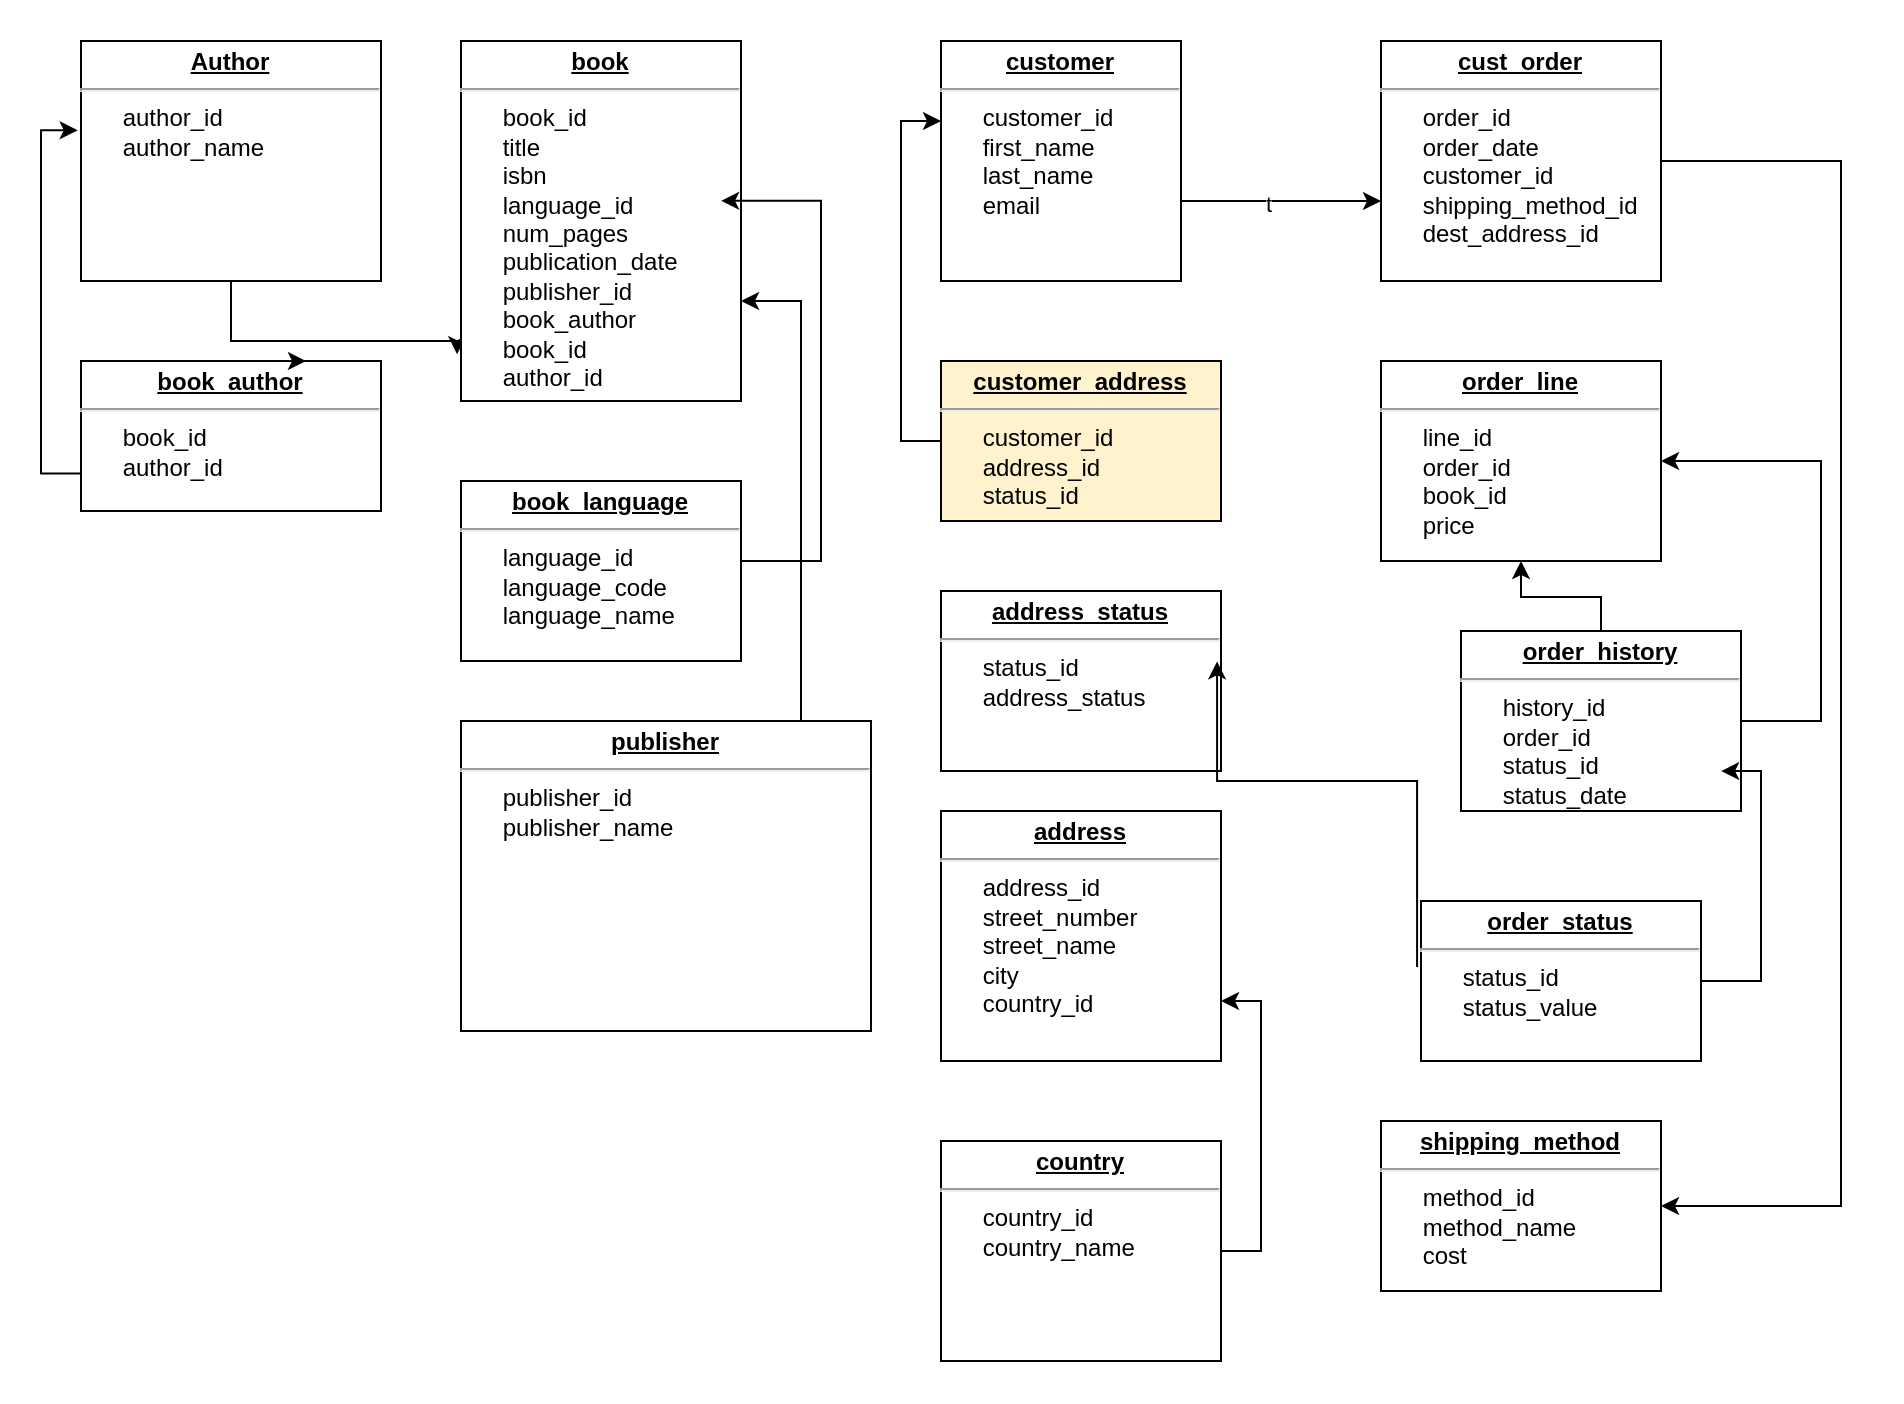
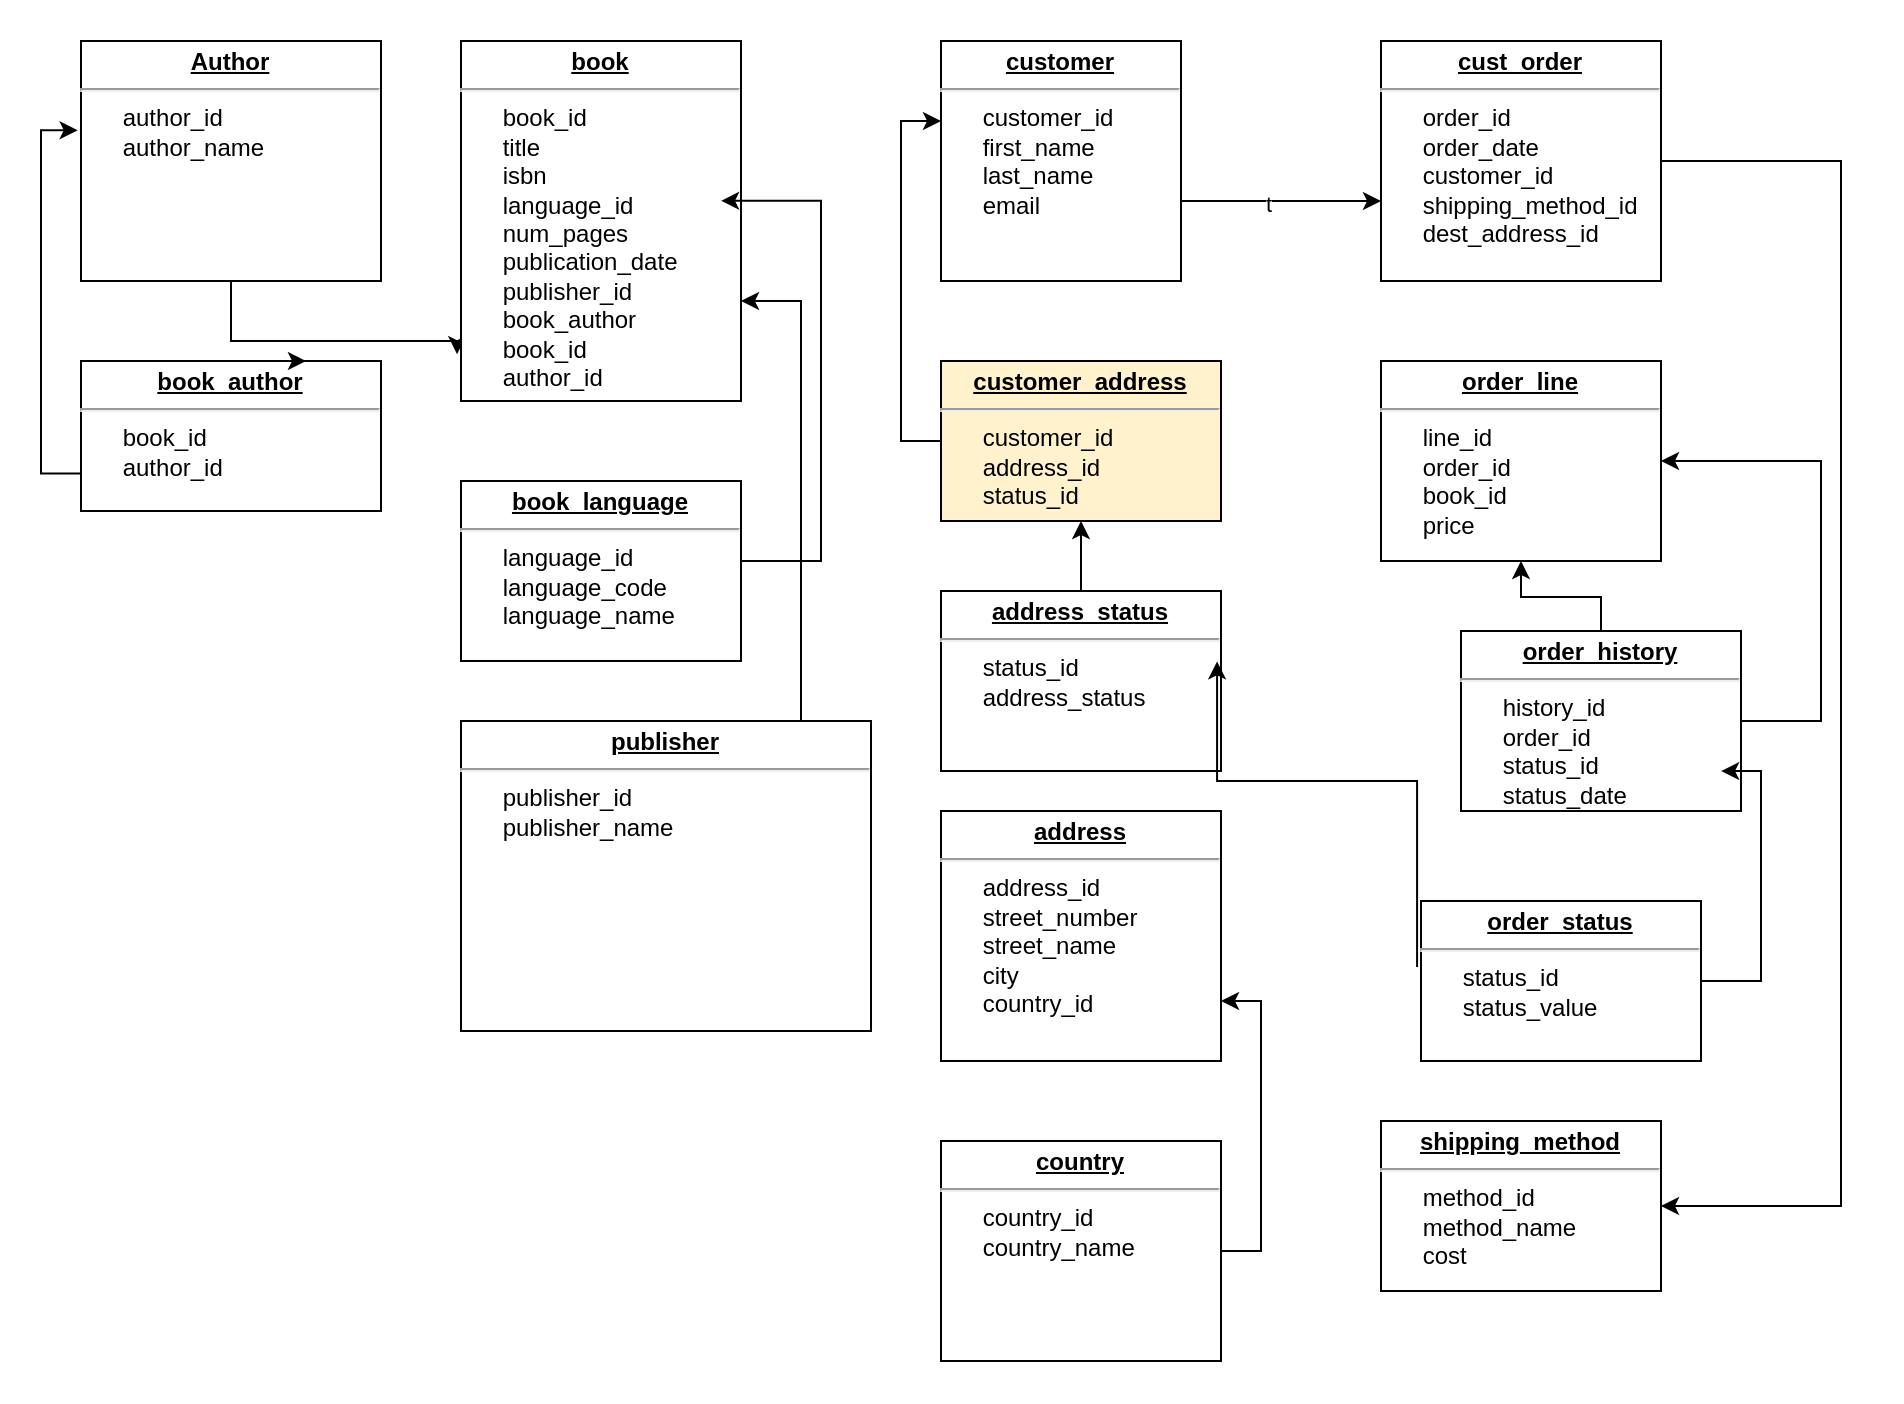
edge "address_status status_id address_status" -> "customer_address customer_id address_id status_id": added
